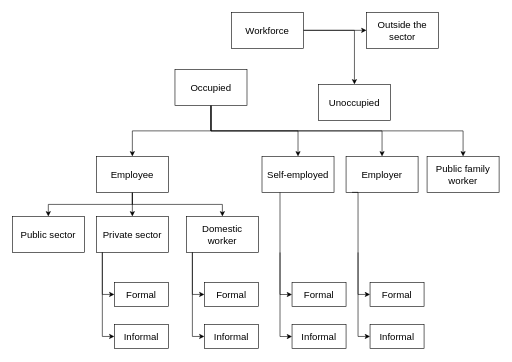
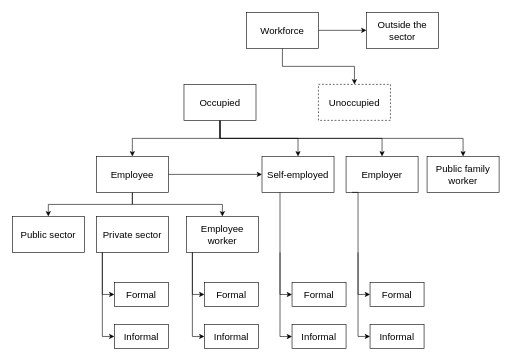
node "Workforce": moved (267, 30) -> (282, 30)
node "Occupied": moved (211, 87) -> (220, 102)
node "Unoccupied": style solid -> dashed
edge "Employee" -> "Private sector": now "Employee" -> "Self-employed"
node "Domestic worker": label "Domestic worker" -> "Employee worker"
